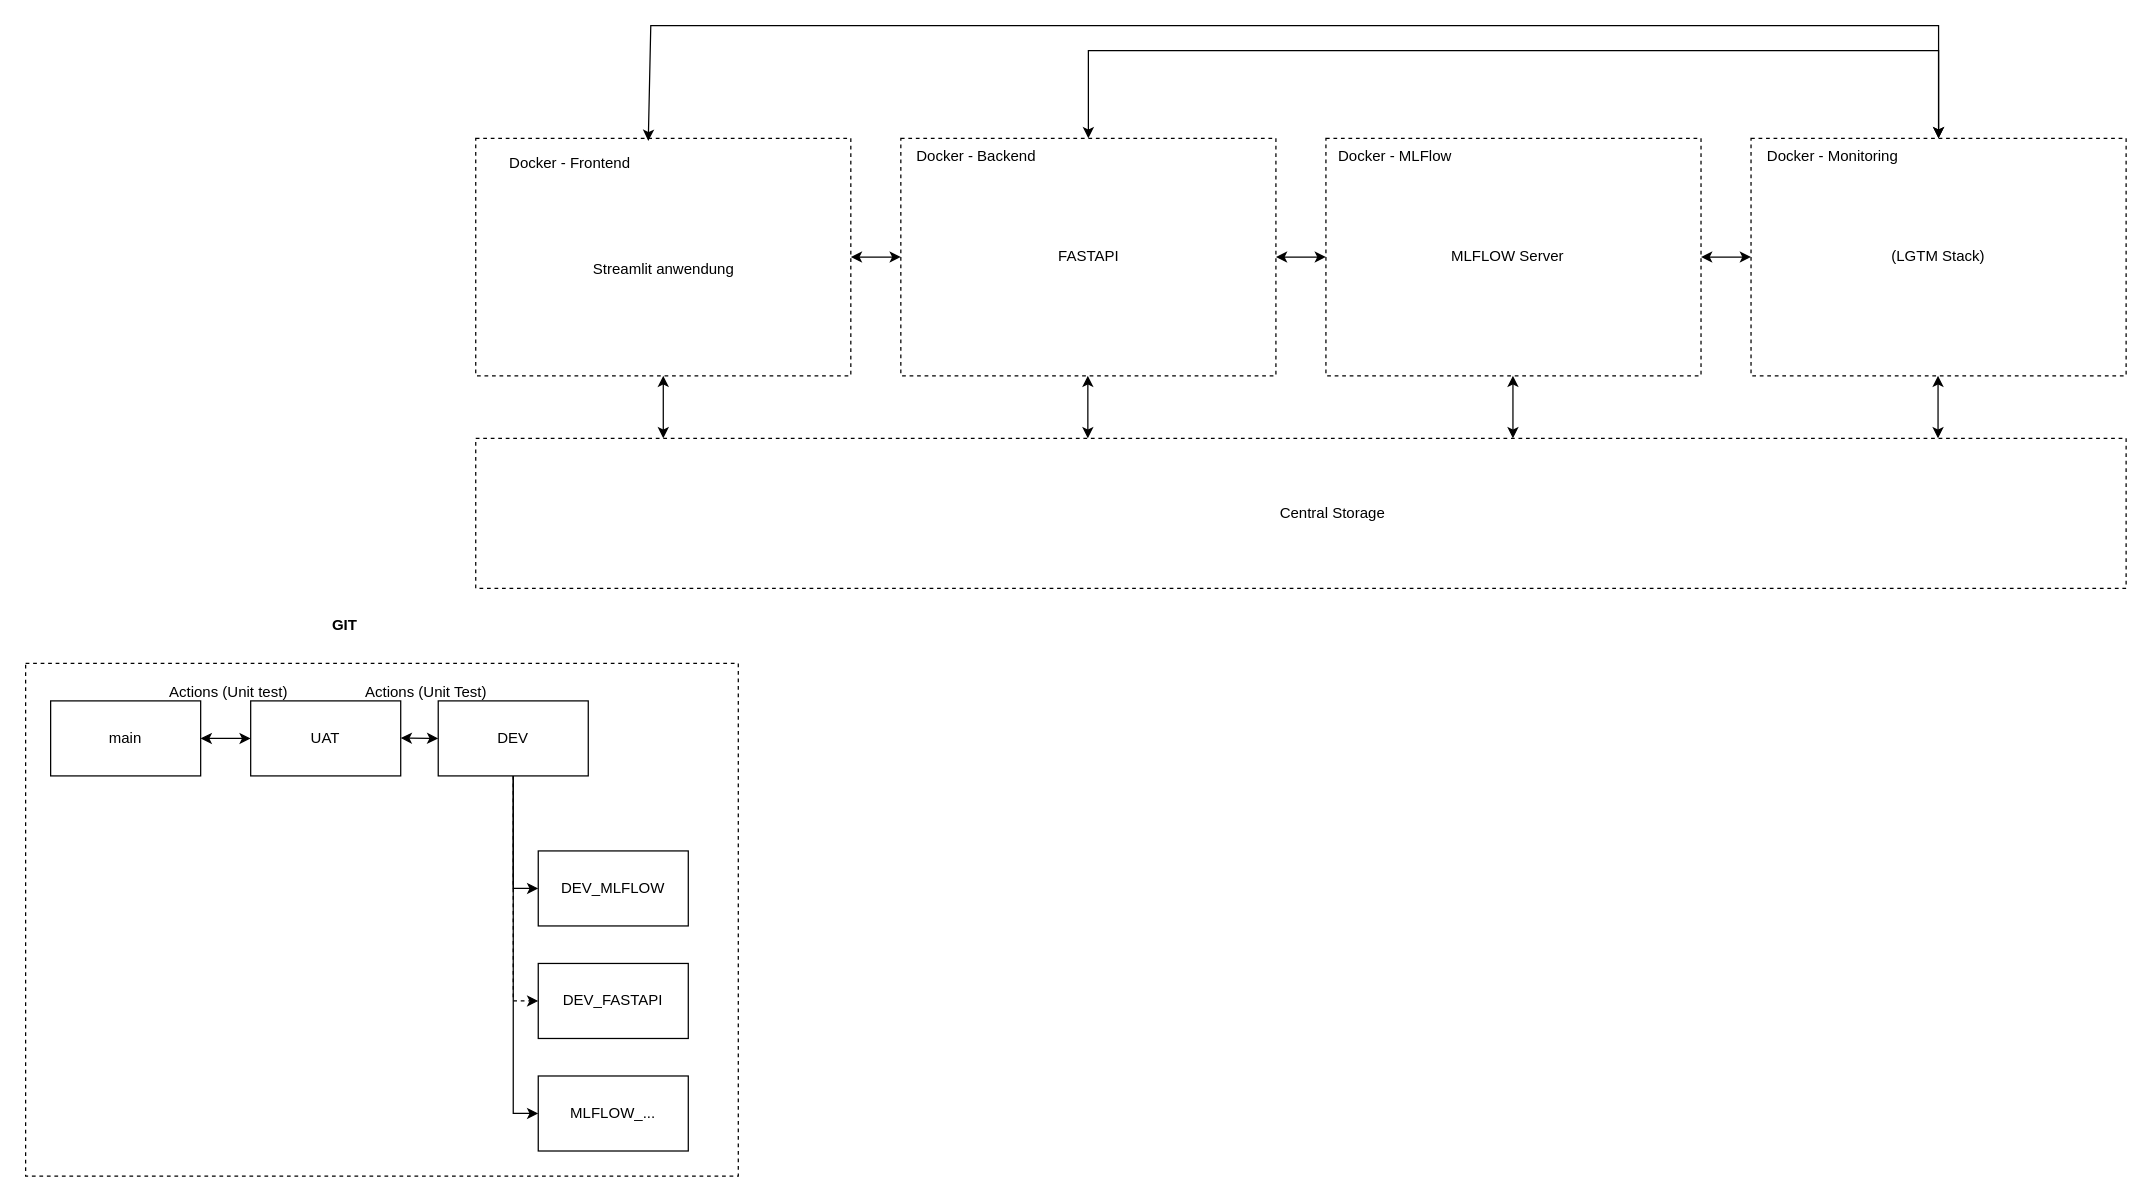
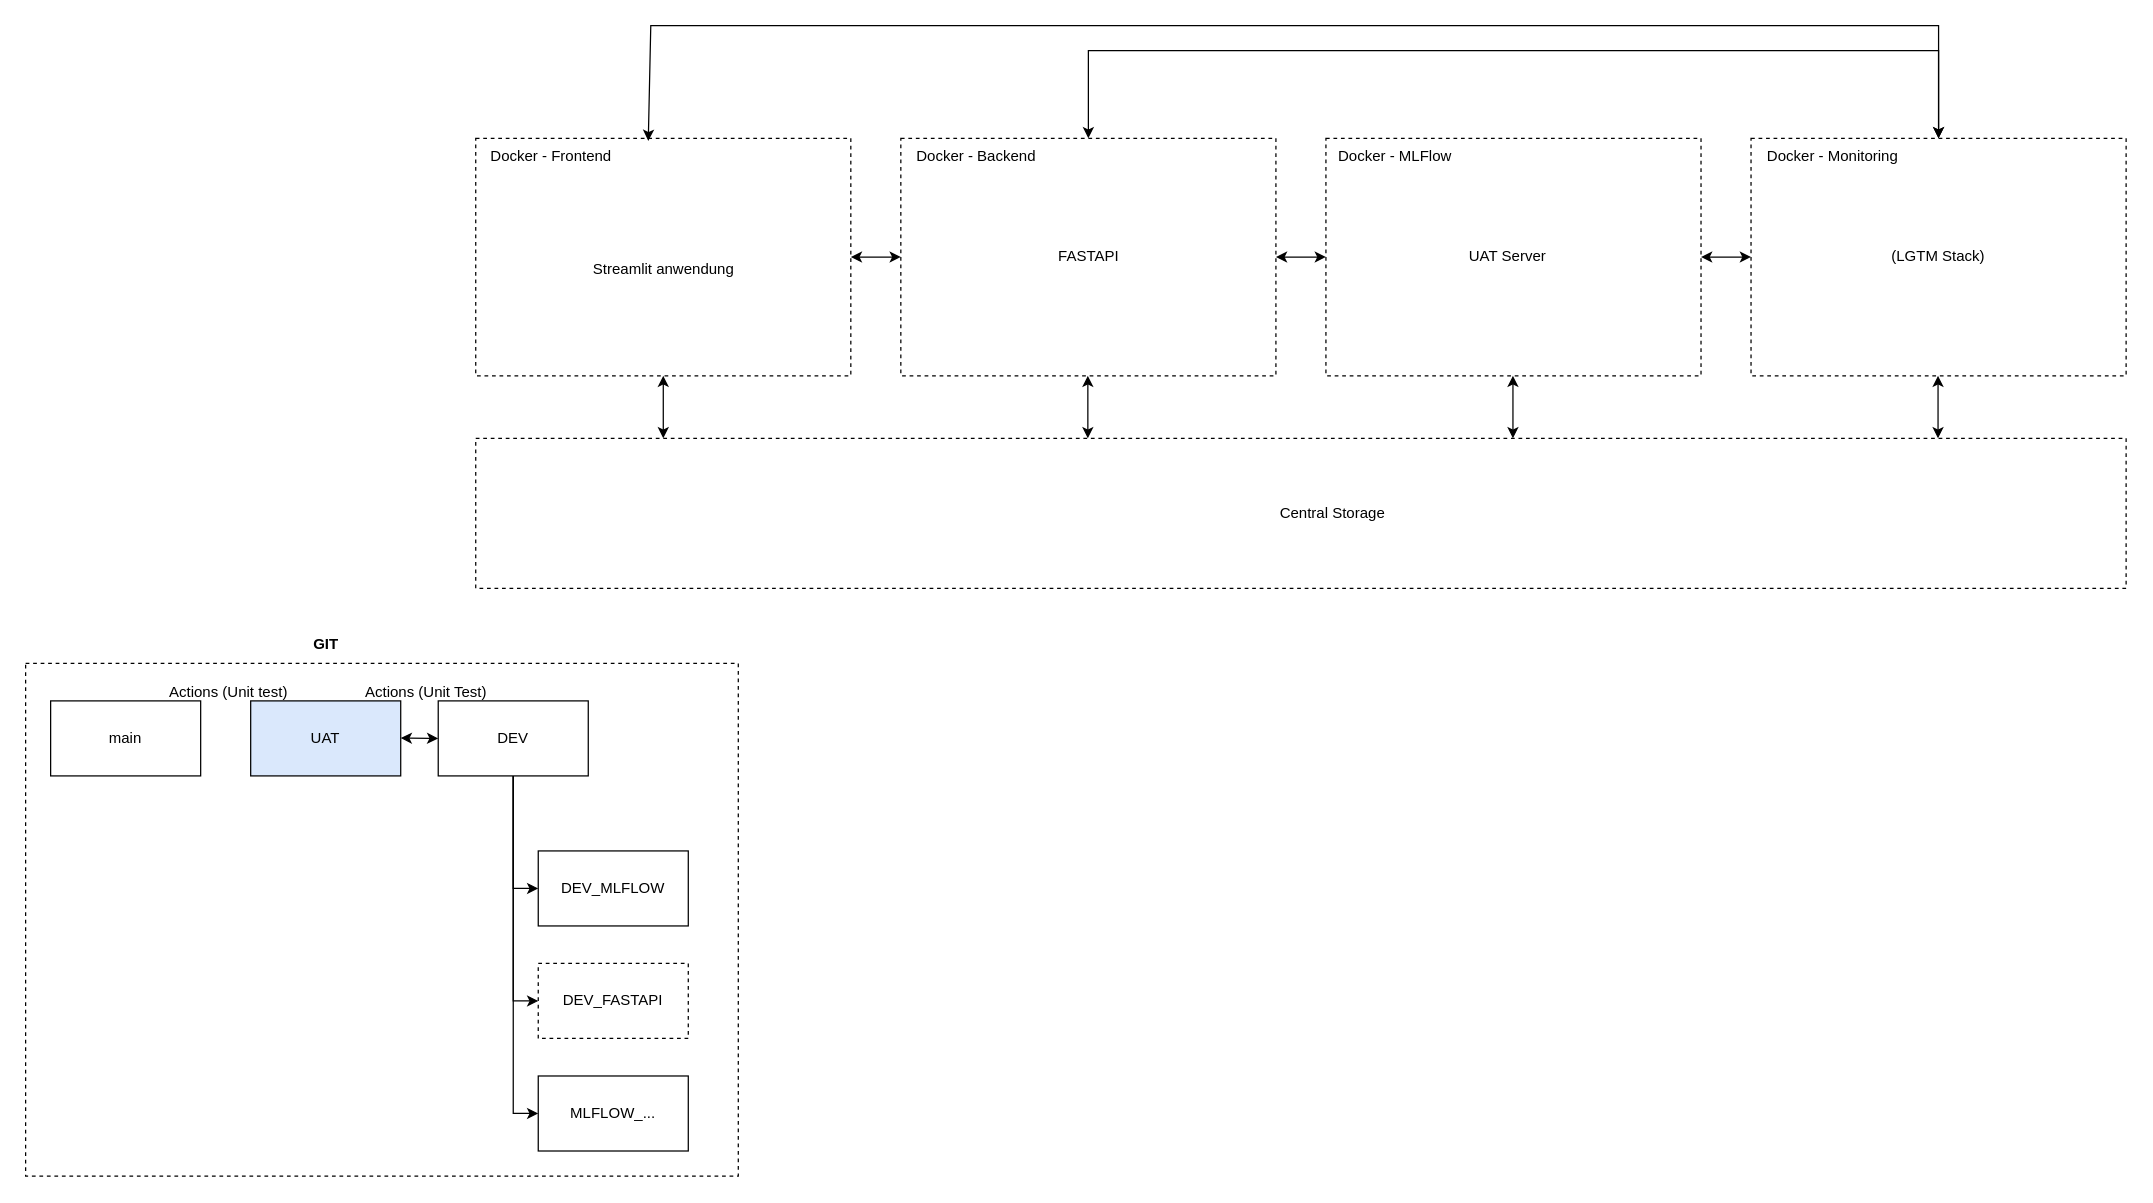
node "Docker - Frontend": moved (569, 163) -> (551, 157)
node "MLFLOW Server": label "MLFLOW Server" -> "UAT Server"
node "GIT": moved (344, 626) -> (326, 644)
edge "main" -- "UAT": removed
node "UAT": fillcolor #ffffff -> #dae8fc
edge "DEV" -> "DEV_FASTAPI": style dashed -> solid
node "DEV_FASTAPI": style solid -> dashed
